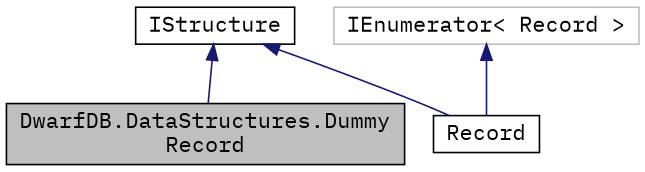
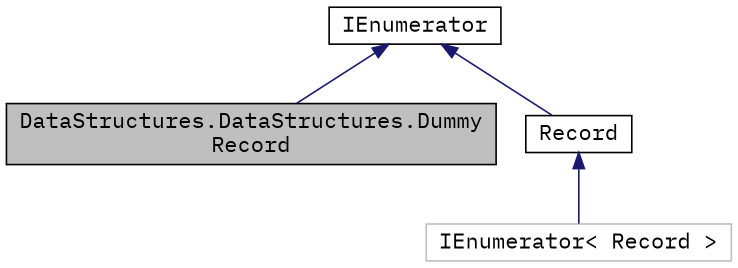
node "IStructure": label "IStructure" -> "IEnumerator"
edge "Record" -> "IEnumerator< Record >": reversed
node "DwarfDB.DataStructures.Dummy Record": label "DwarfDB.DataStructures.Dummy Record" -> "DataStructures.DataStructures.Dummy Record"
